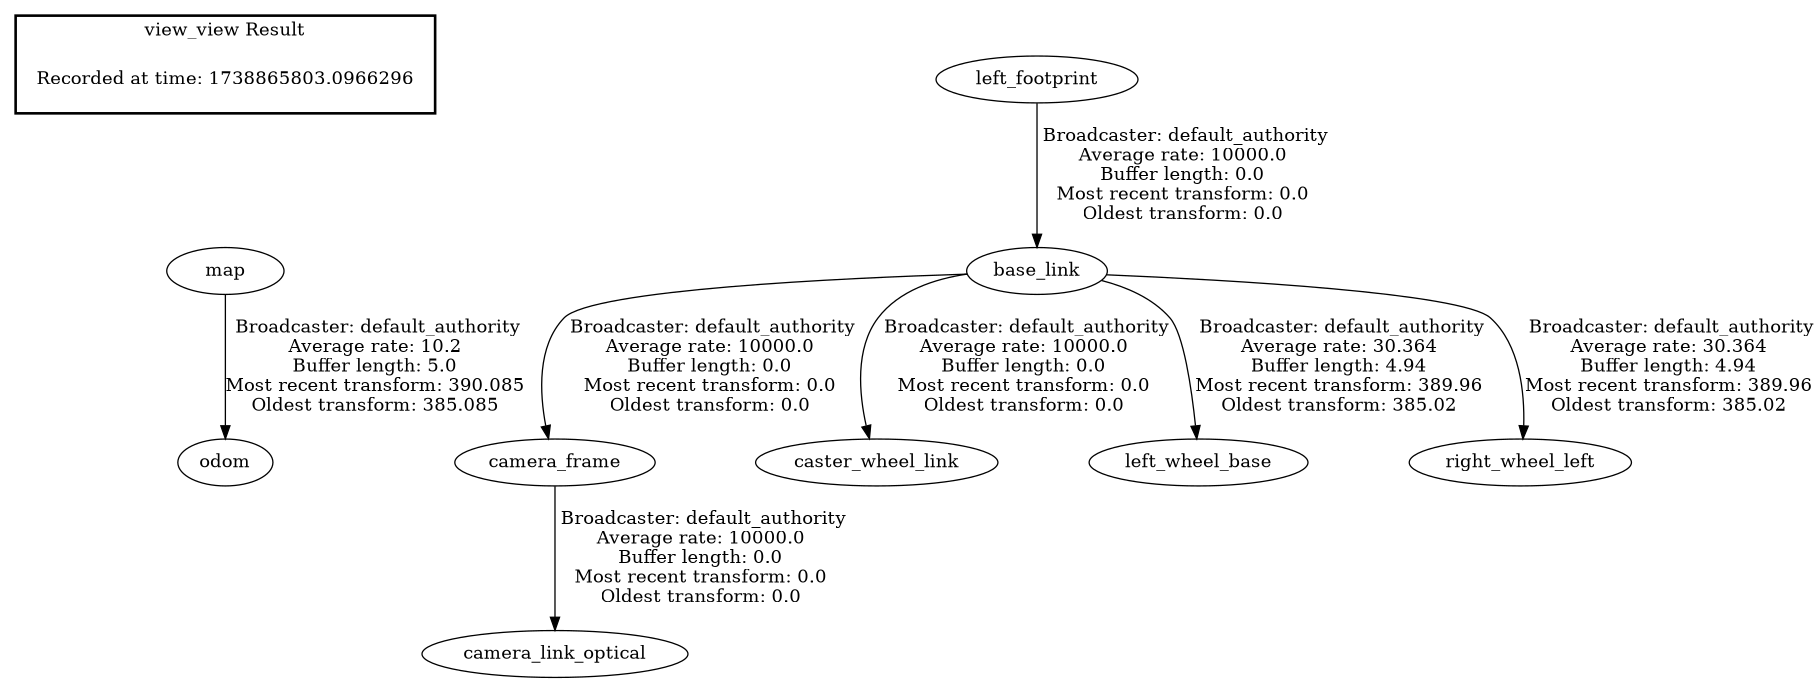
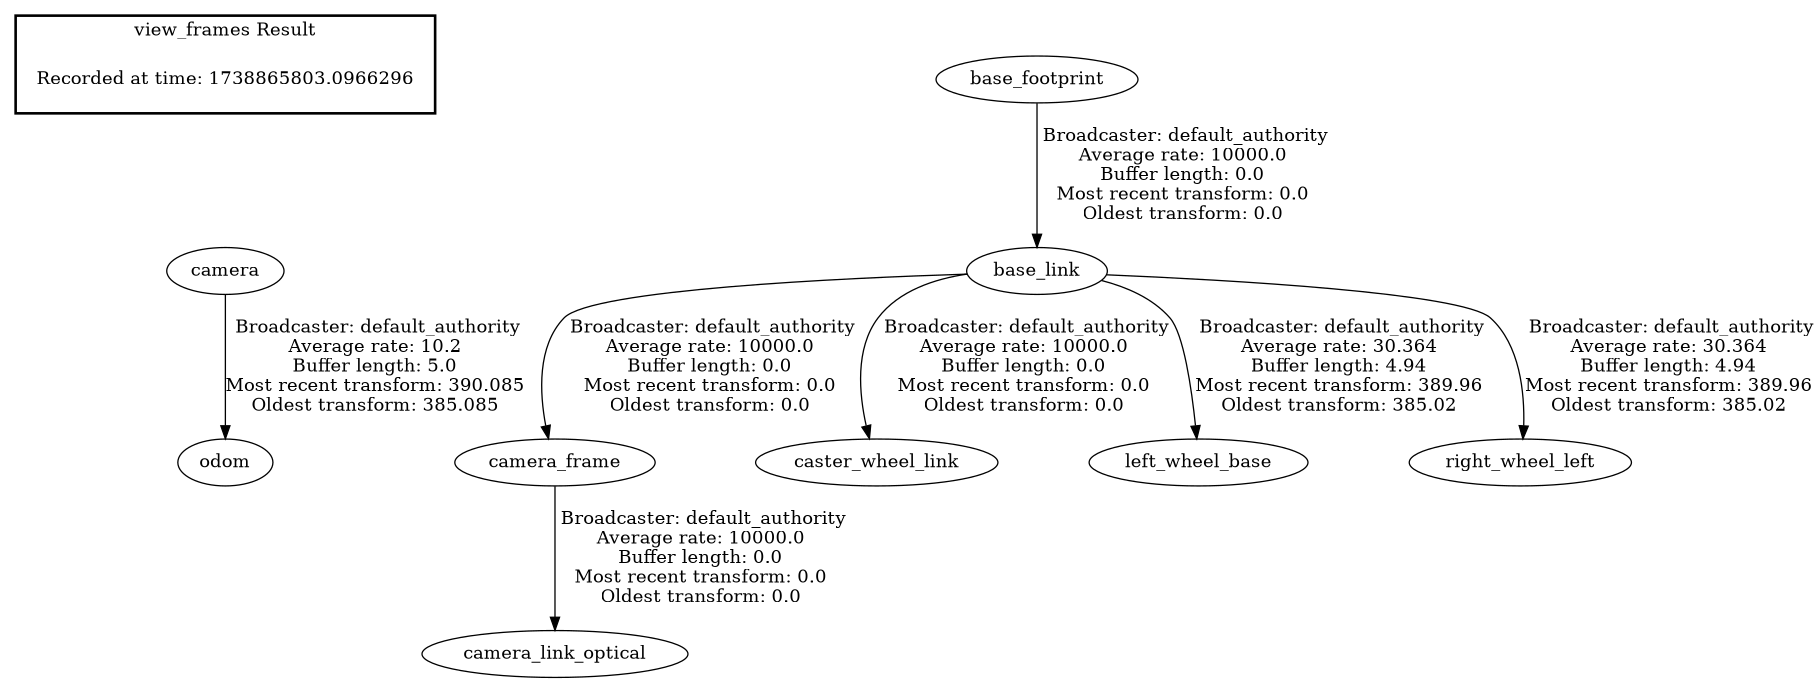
cluster "view_view Result": label "view_view Result" -> "view_frames Result"
node "left_footprint": label "left_footprint" -> "base_footprint"
node "map": label "map" -> "camera"
